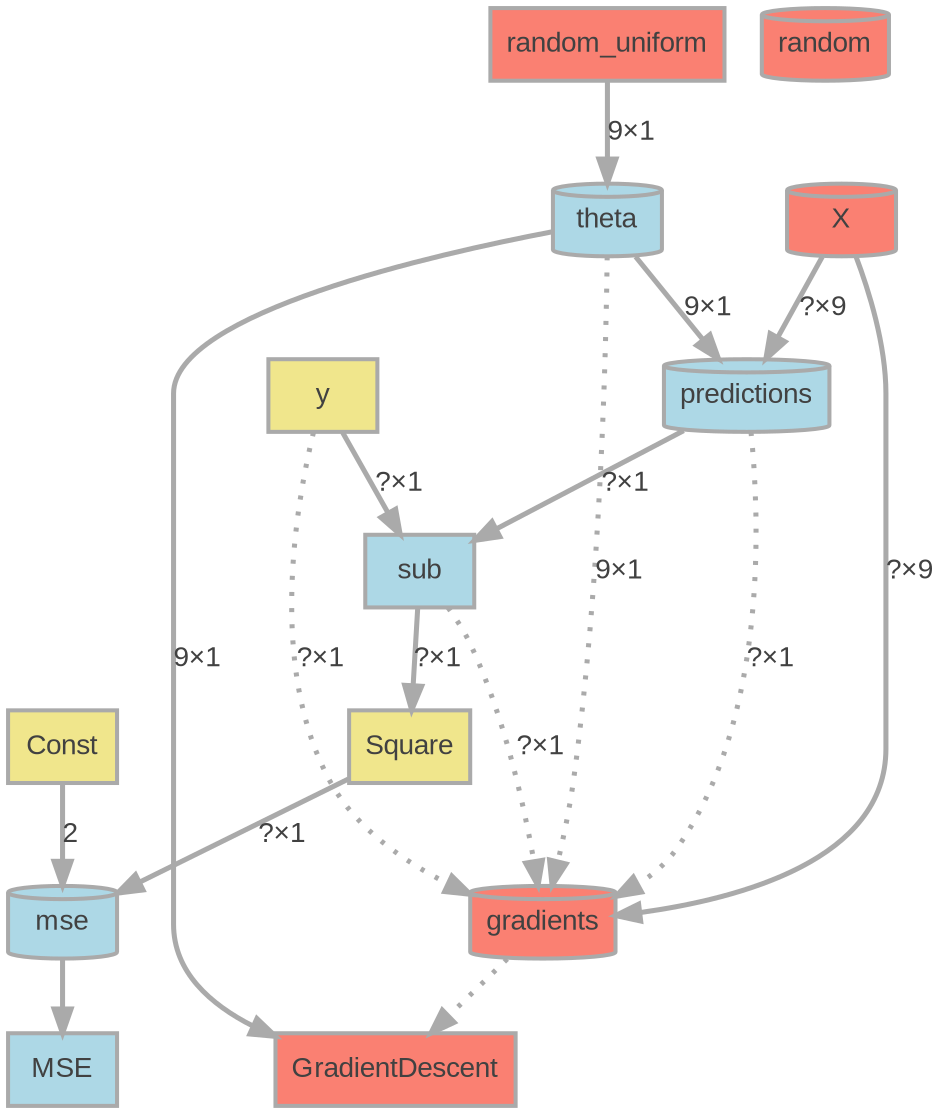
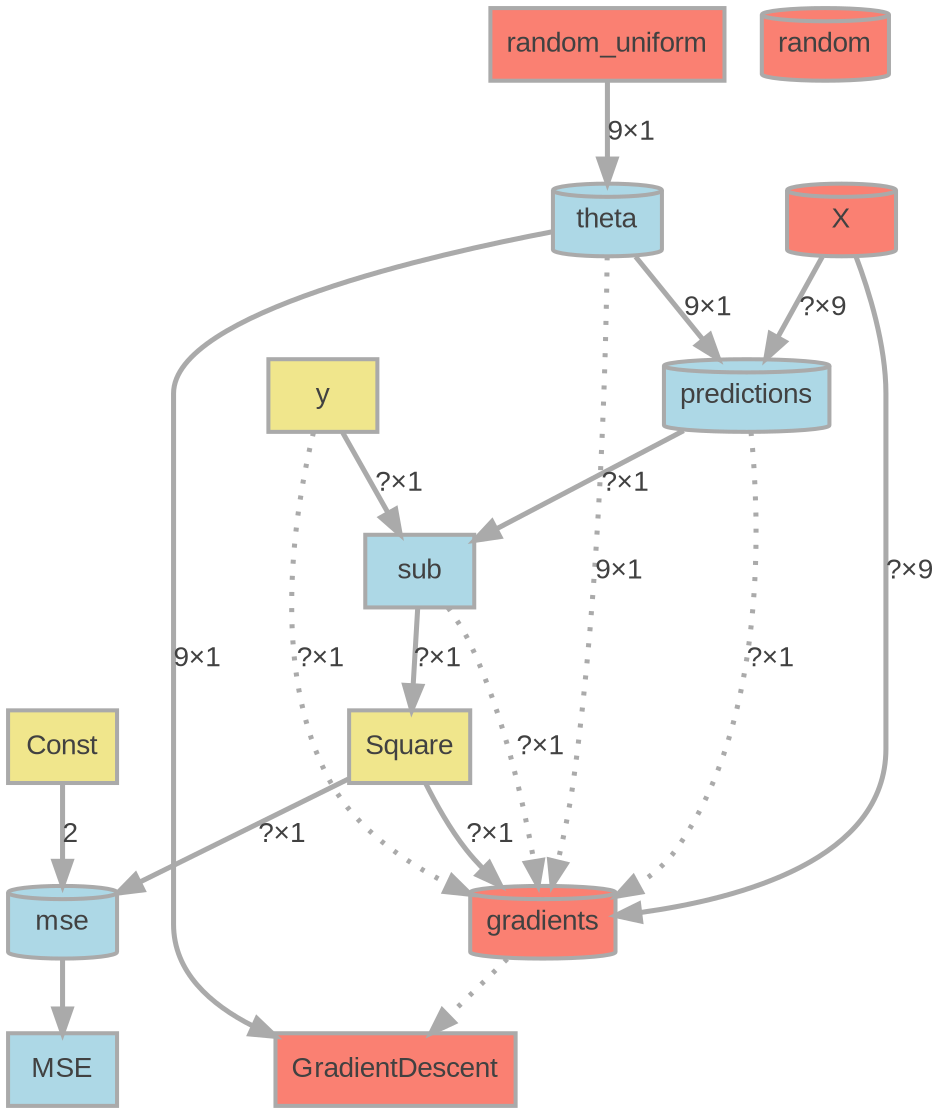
edge "Square" -> "gradients": added, label "?×1"
